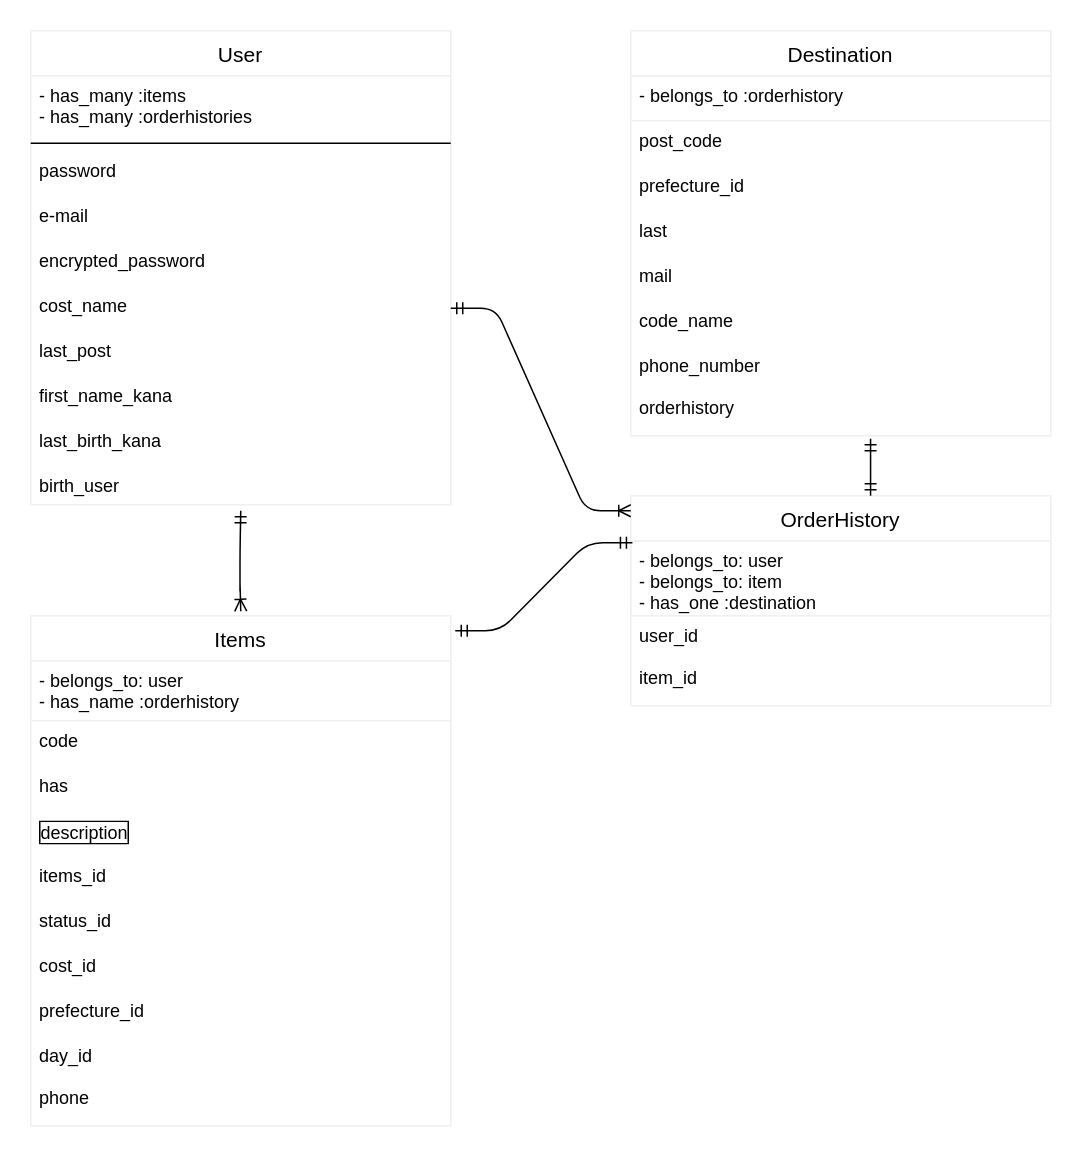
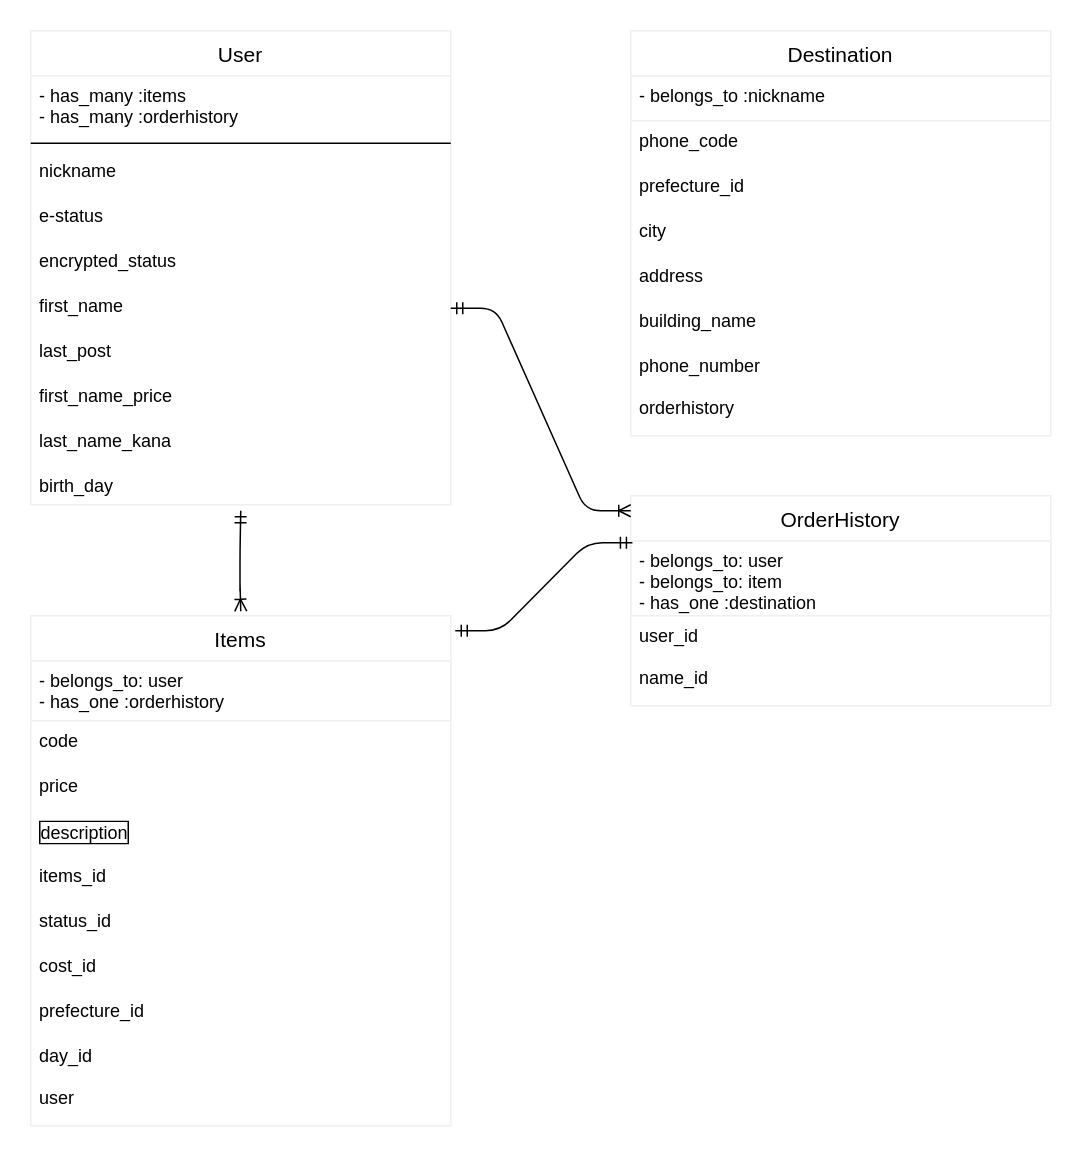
node "- has_many :items - has_many :orderhistories": label "- has_many :items - has_many :orderhistories" -> "- has_many :items - has_many :orderhistory"
node "- belongs_to :orderhistory": label "- belongs_to :orderhistory" -> "- belongs_to :nickname"
node "post_code": label "post_code" -> "phone_code"
node "password": label "password" -> "nickname"
node "e-mail": label "e-mail" -> "e-status"
node "last": label "last" -> "city"
node "encrypted_password": label "encrypted_password" -> "encrypted_status"
node "mail": label "mail" -> "address"
node "cost_name": label "cost_name" -> "first_name"
node "code_name": label "code_name" -> "building_name"
node "first_name_kana": label "first_name_kana" -> "first_name_price"
node "last_birth_kana": label "last_birth_kana" -> "last_name_kana"
edge "phone_number orderhistory" -- "OrderHistory": removed
node "birth_user": label "birth_user" -> "birth_day"
node "user_id item_id": label "user_id item_id" -> "user_id name_id"
node "- belongs_to: user - has_name :orderhistory": label "- belongs_to: user - has_name :orderhistory" -> "- belongs_to: user - has_one :orderhistory"
node "has": label "has" -> "price"
node "day_id phone": label "day_id phone" -> "day_id user"
